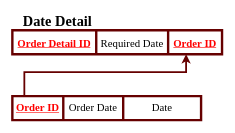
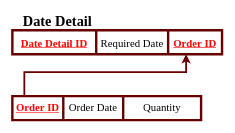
node "Order Detail ID": label "Order Detail ID" -> "Date Detail ID"
node "Date": label "Date" -> "Quantity"
